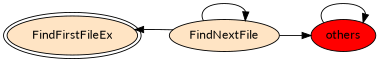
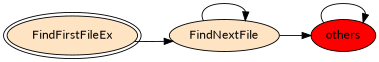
edge "FindNextFile" -> "FindFirstFileEx": reversed
